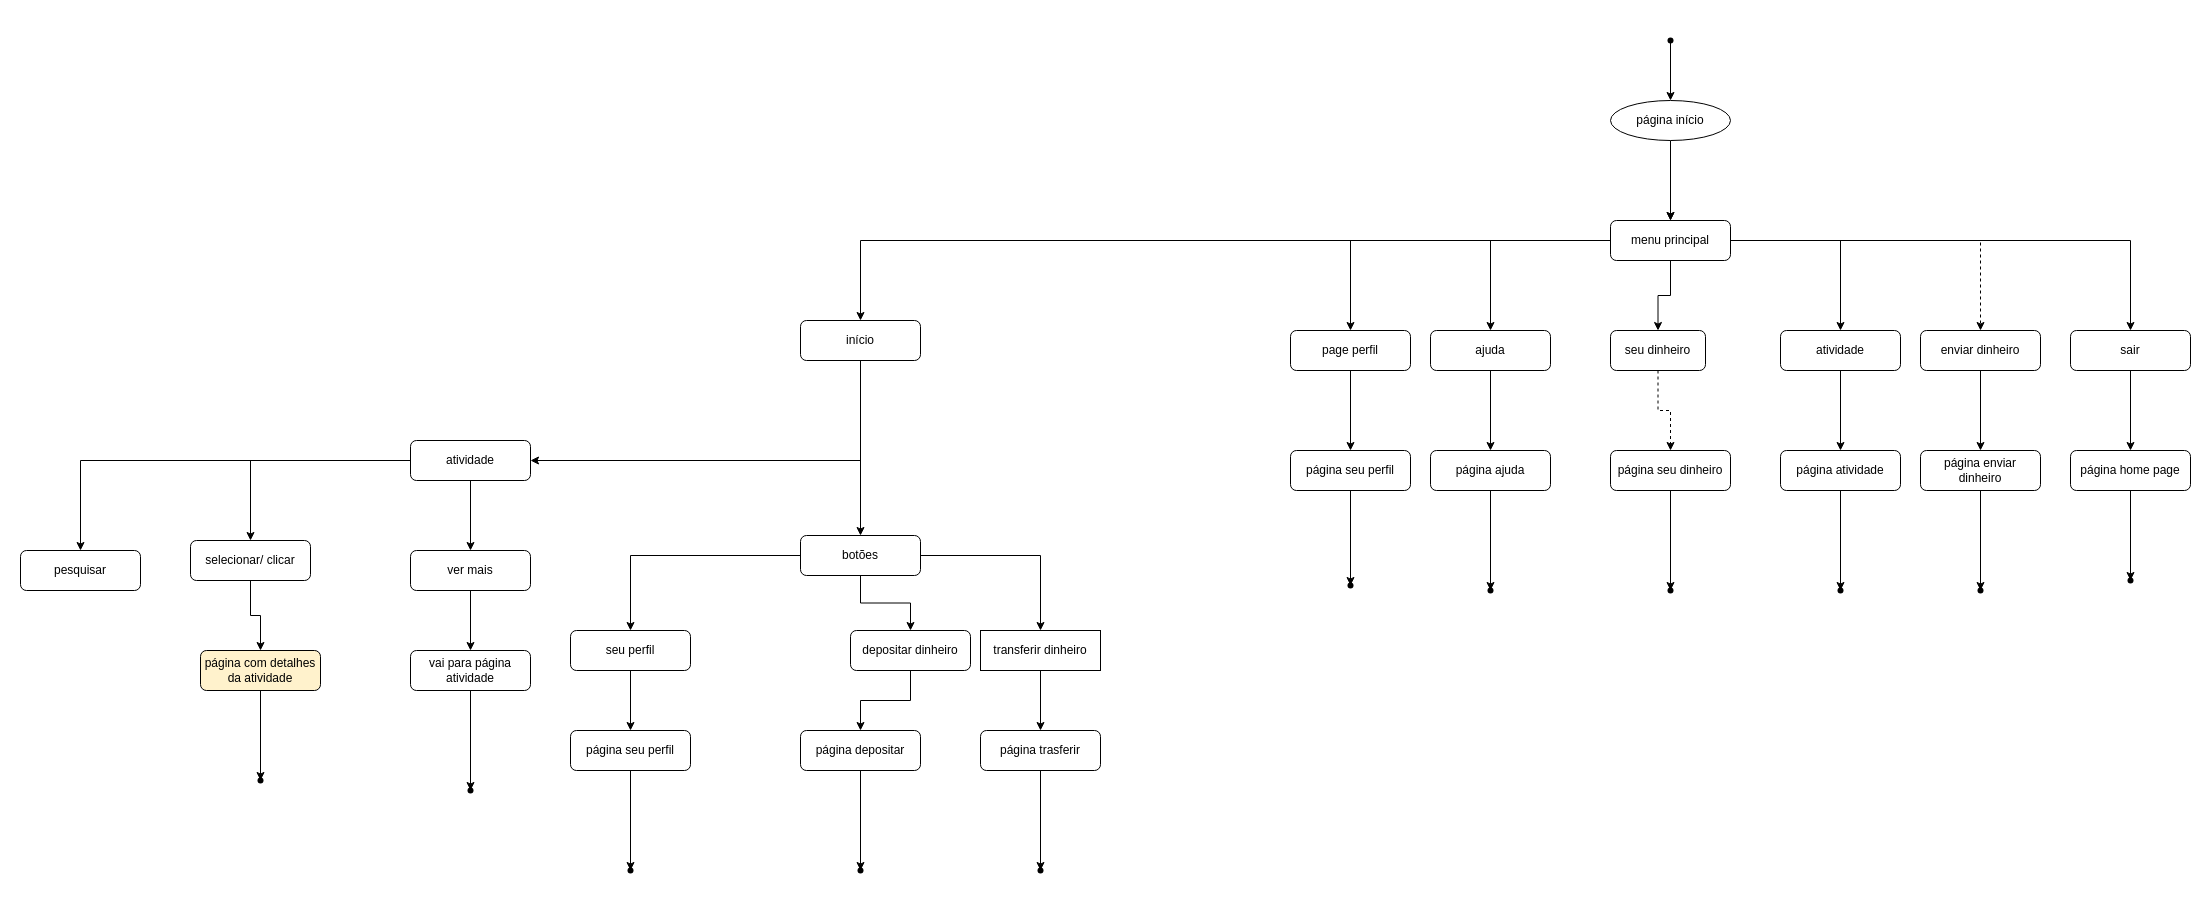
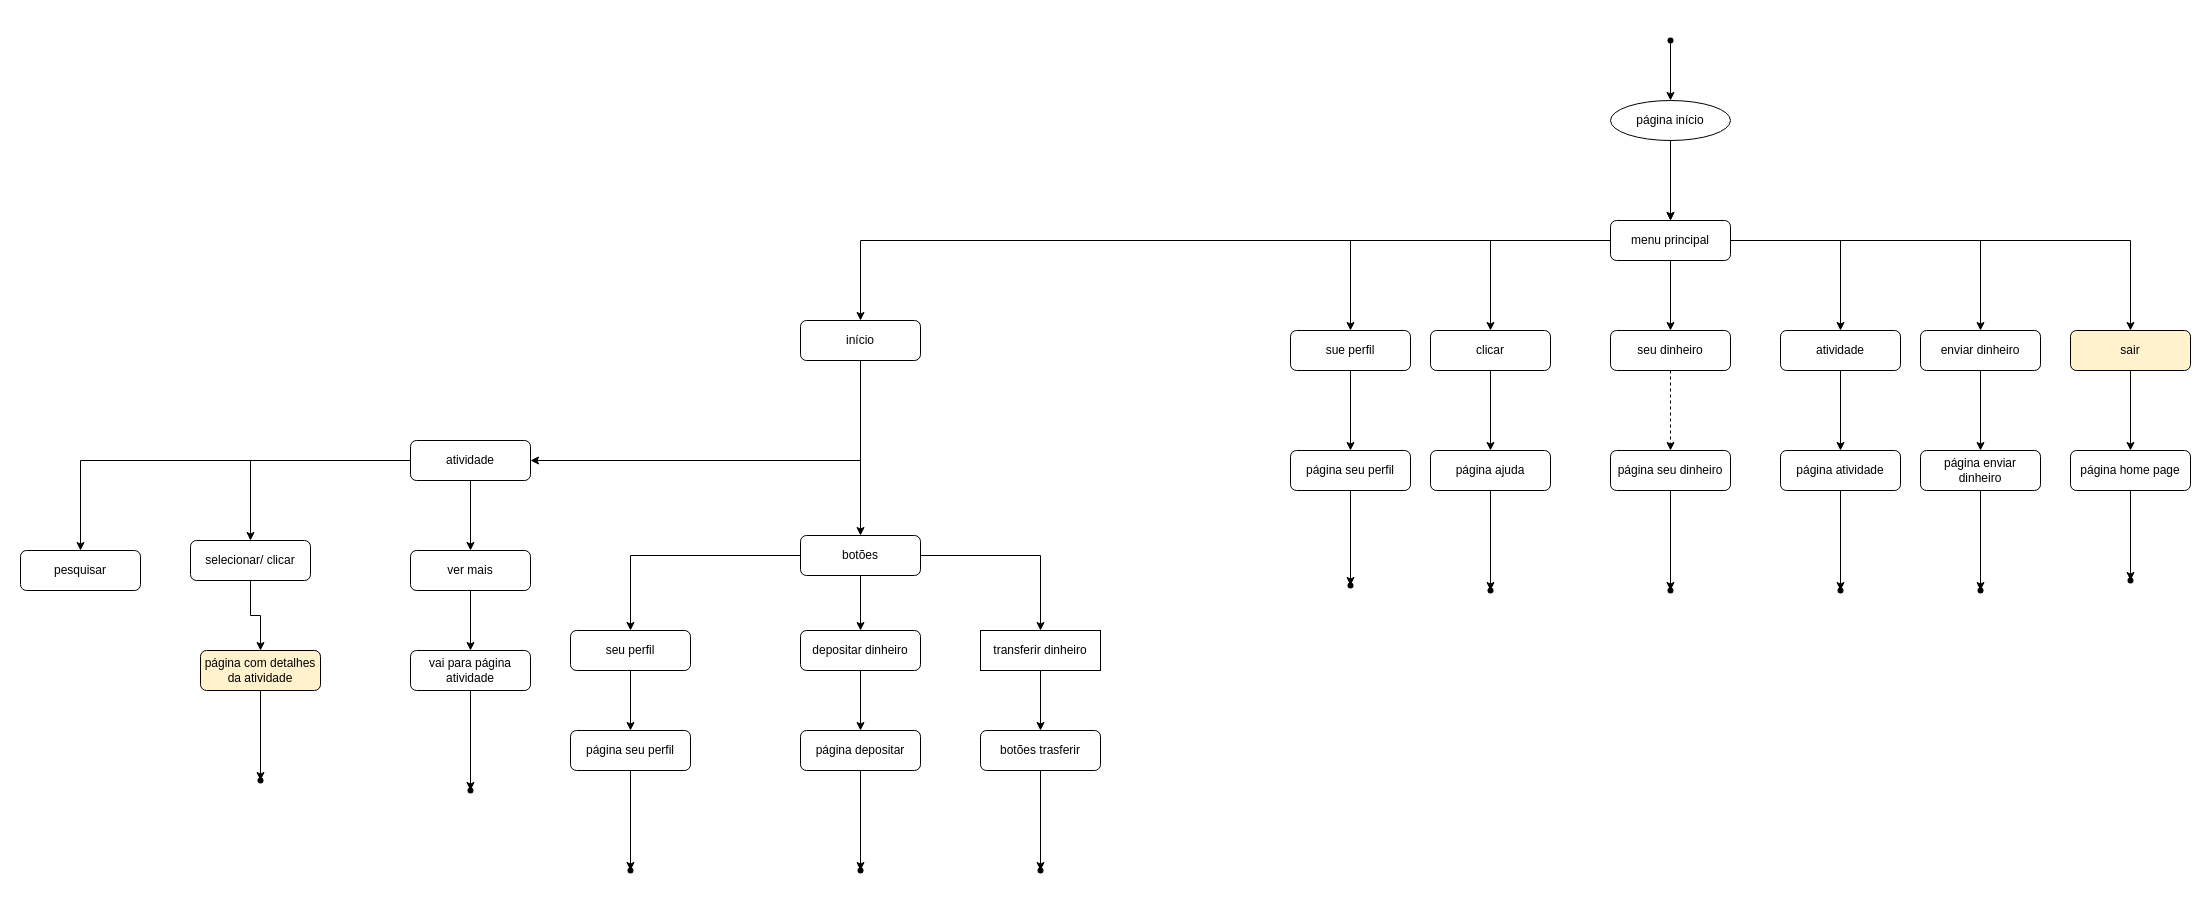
edge "menu principal" -> "enviar dinheiro": style dashed -> solid
node "page perfil": label "page perfil" -> "sue perfil"
node "ajuda": label "ajuda" -> "clicar"
node "seu dinheiro": size 95x40 -> 120x40
node "sair": fillcolor #ffffff -> #fff2cc
node "depositar dinheiro": moved (911, 651) -> (861, 651)
node "página trasferir": label "página trasferir" -> "botões trasferir"
